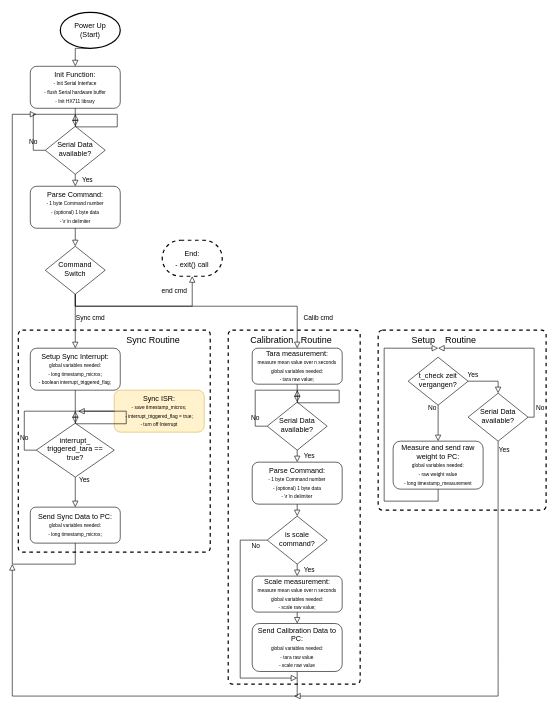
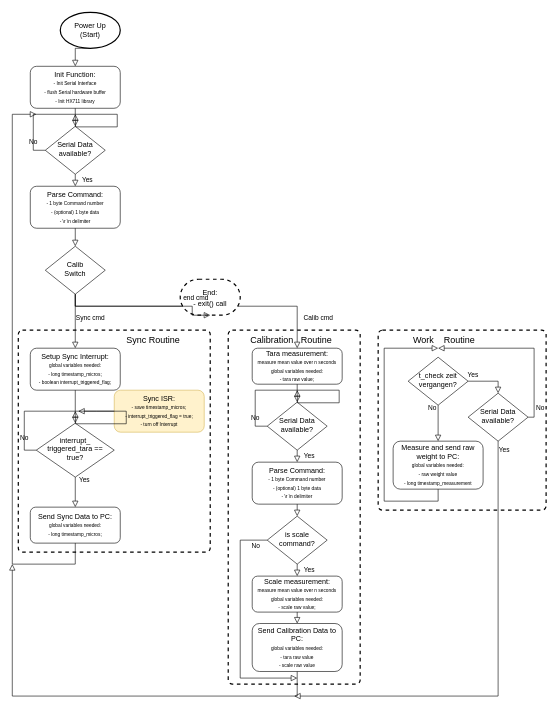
node "End: - exit() call": moved (192, 258) -> (210, 297)
node "Command Switch": label "Command Switch" -> "Calib Switch"
node "Setup Routine": label "Setup Routine" -> "Work Routine"
